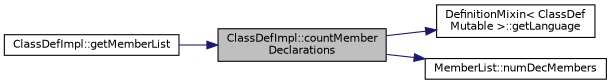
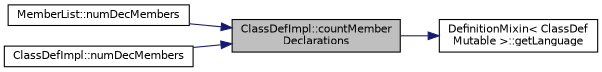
node "ClassDefImpl::getMemberList": label "ClassDefImpl::getMemberList" -> "ClassDefImpl::numDecMembers"
edge "ClassDefImpl::countMember Declarations" -> "MemberList::numDecMembers": reversed
